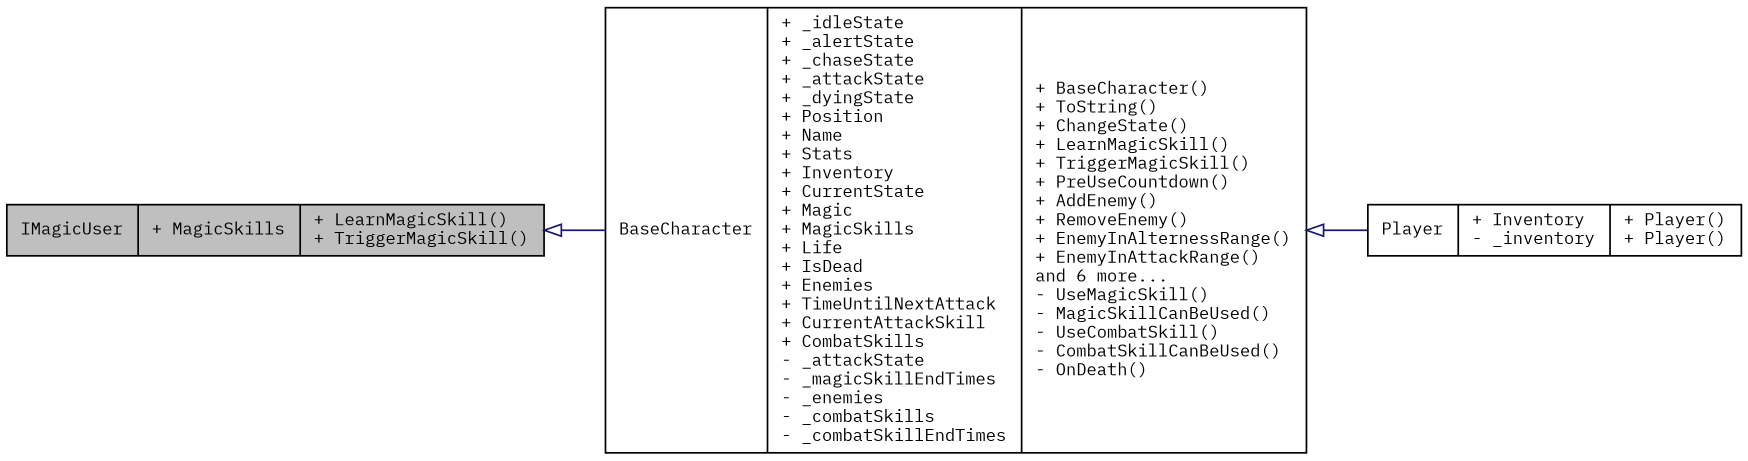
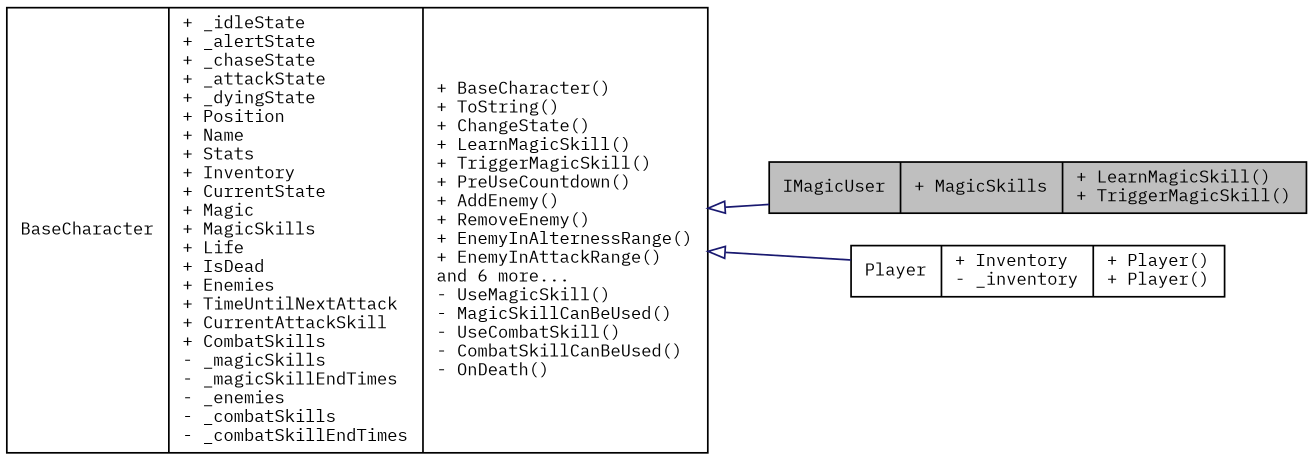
edge "BaseCharacter" -> "IMagicUser": reversed
node "BaseCharacter": text "- _attackState" -> "- _magicSkills"
